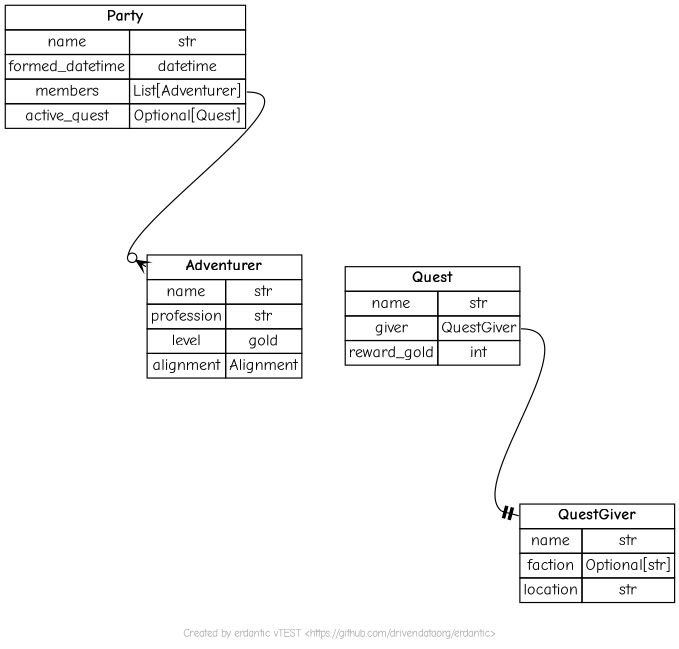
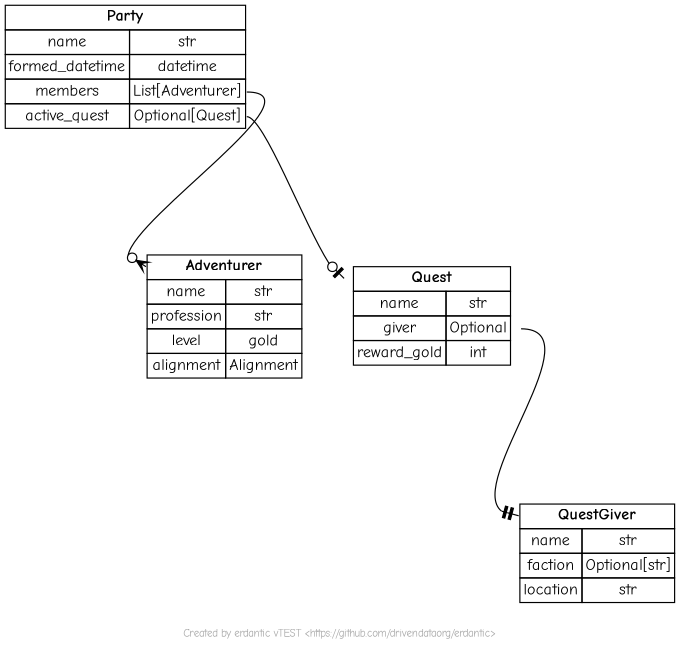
edge "Party" -> "Quest": added
node "Quest": text "QuestGiver" -> "Optional"
